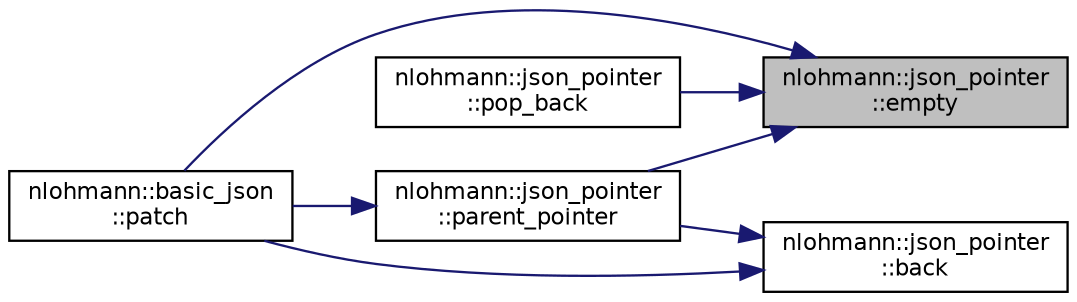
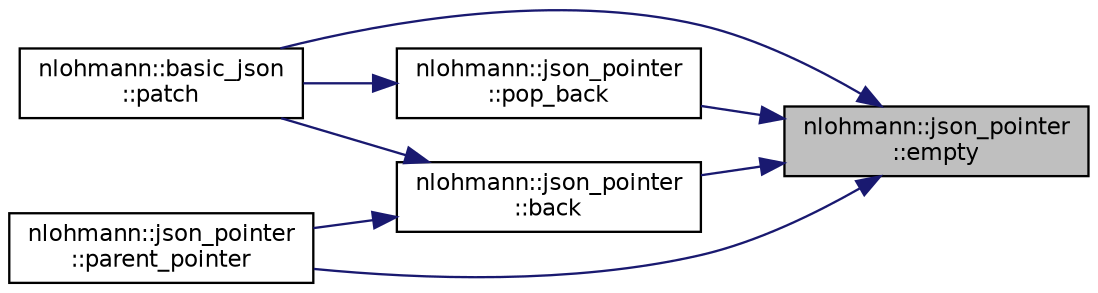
edge "nlohmann::json_pointer ::back" -> "nlohmann::json_pointer ::empty": added
edge "nlohmann::basic_json ::patch" -> "nlohmann::json_pointer ::parent_pointer": now "nlohmann::basic_json ::patch" -> "nlohmann::json_pointer ::pop_back"
